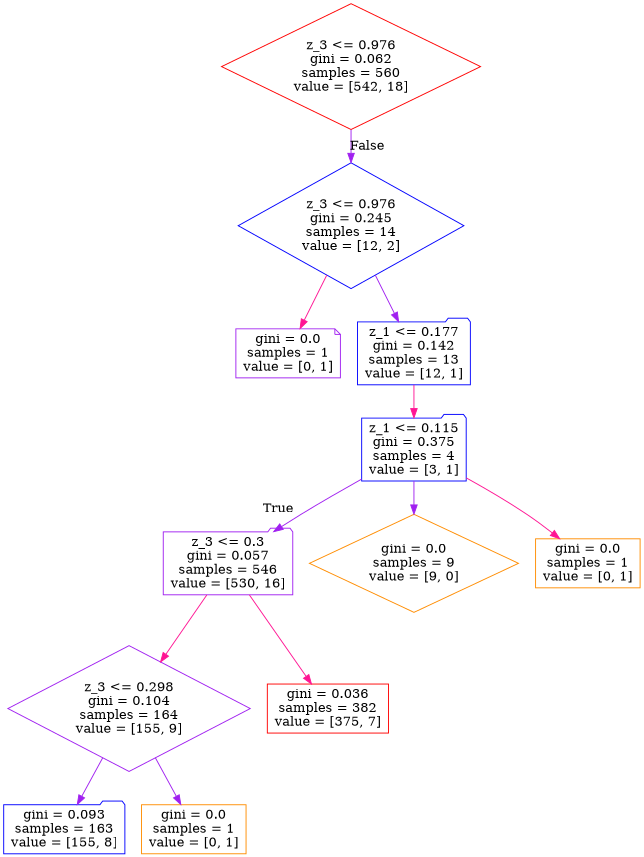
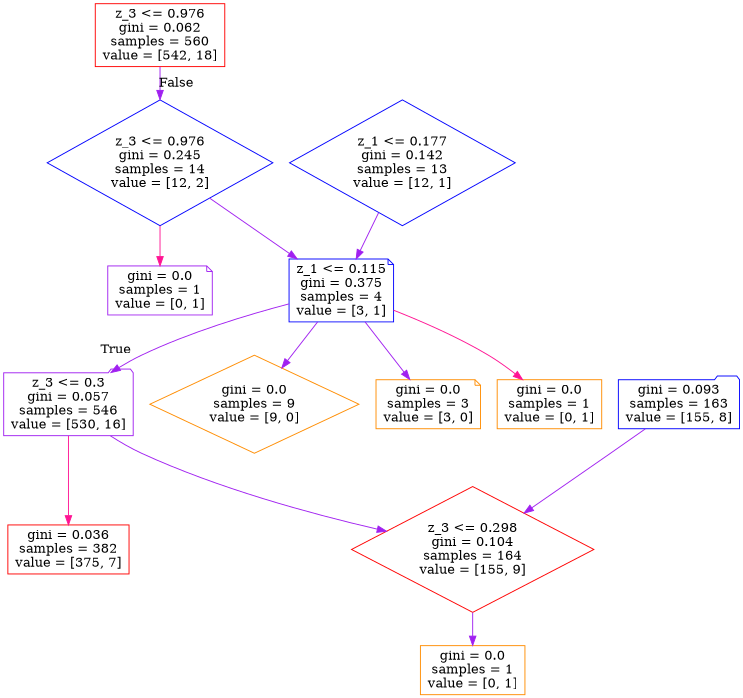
node "z_3 <= 0.976 gini = 0.062 samples = 560 value = [542, 18]": shape diamond -> box
edge "z_3 <= 0.976 gini = 0.245 samples = 14 value = [12, 2]" -> "z_1 <= 0.177 gini = 0.142 samples = 13 value = [12, 1]": now "z_3 <= 0.976 gini = 0.245 samples = 14 value = [12, 2]" -> "z_1 <= 0.115 gini = 0.375 samples = 4 value = [3, 1]"
node "z_1 <= 0.177 gini = 0.142 samples = 13 value = [12, 1]": shape folder -> diamond
edge "z_1 <= 0.177 gini = 0.142 samples = 13 value = [12, 1]" -> "z_1 <= 0.115 gini = 0.375 samples = 4 value = [3, 1]": color deeppink -> purple
node "gini = 0.0 samples = 3 value = [3, 0]": added
node "z_1 <= 0.115 gini = 0.375 samples = 4 value = [3, 1]": shape folder -> note
edge "z_3 <= 0.3 gini = 0.057 samples = 546 value = [530, 16]" -> "z_3 <= 0.298 gini = 0.104 samples = 164 value = [155, 9]": color deeppink -> purple
node "z_3 <= 0.298 gini = 0.104 samples = 164 value = [155, 9]": color purple -> red
edge "z_3 <= 0.298 gini = 0.104 samples = 164 value = [155, 9]" -> "gini = 0.093 samples = 163 value = [155, 8]": reversed
